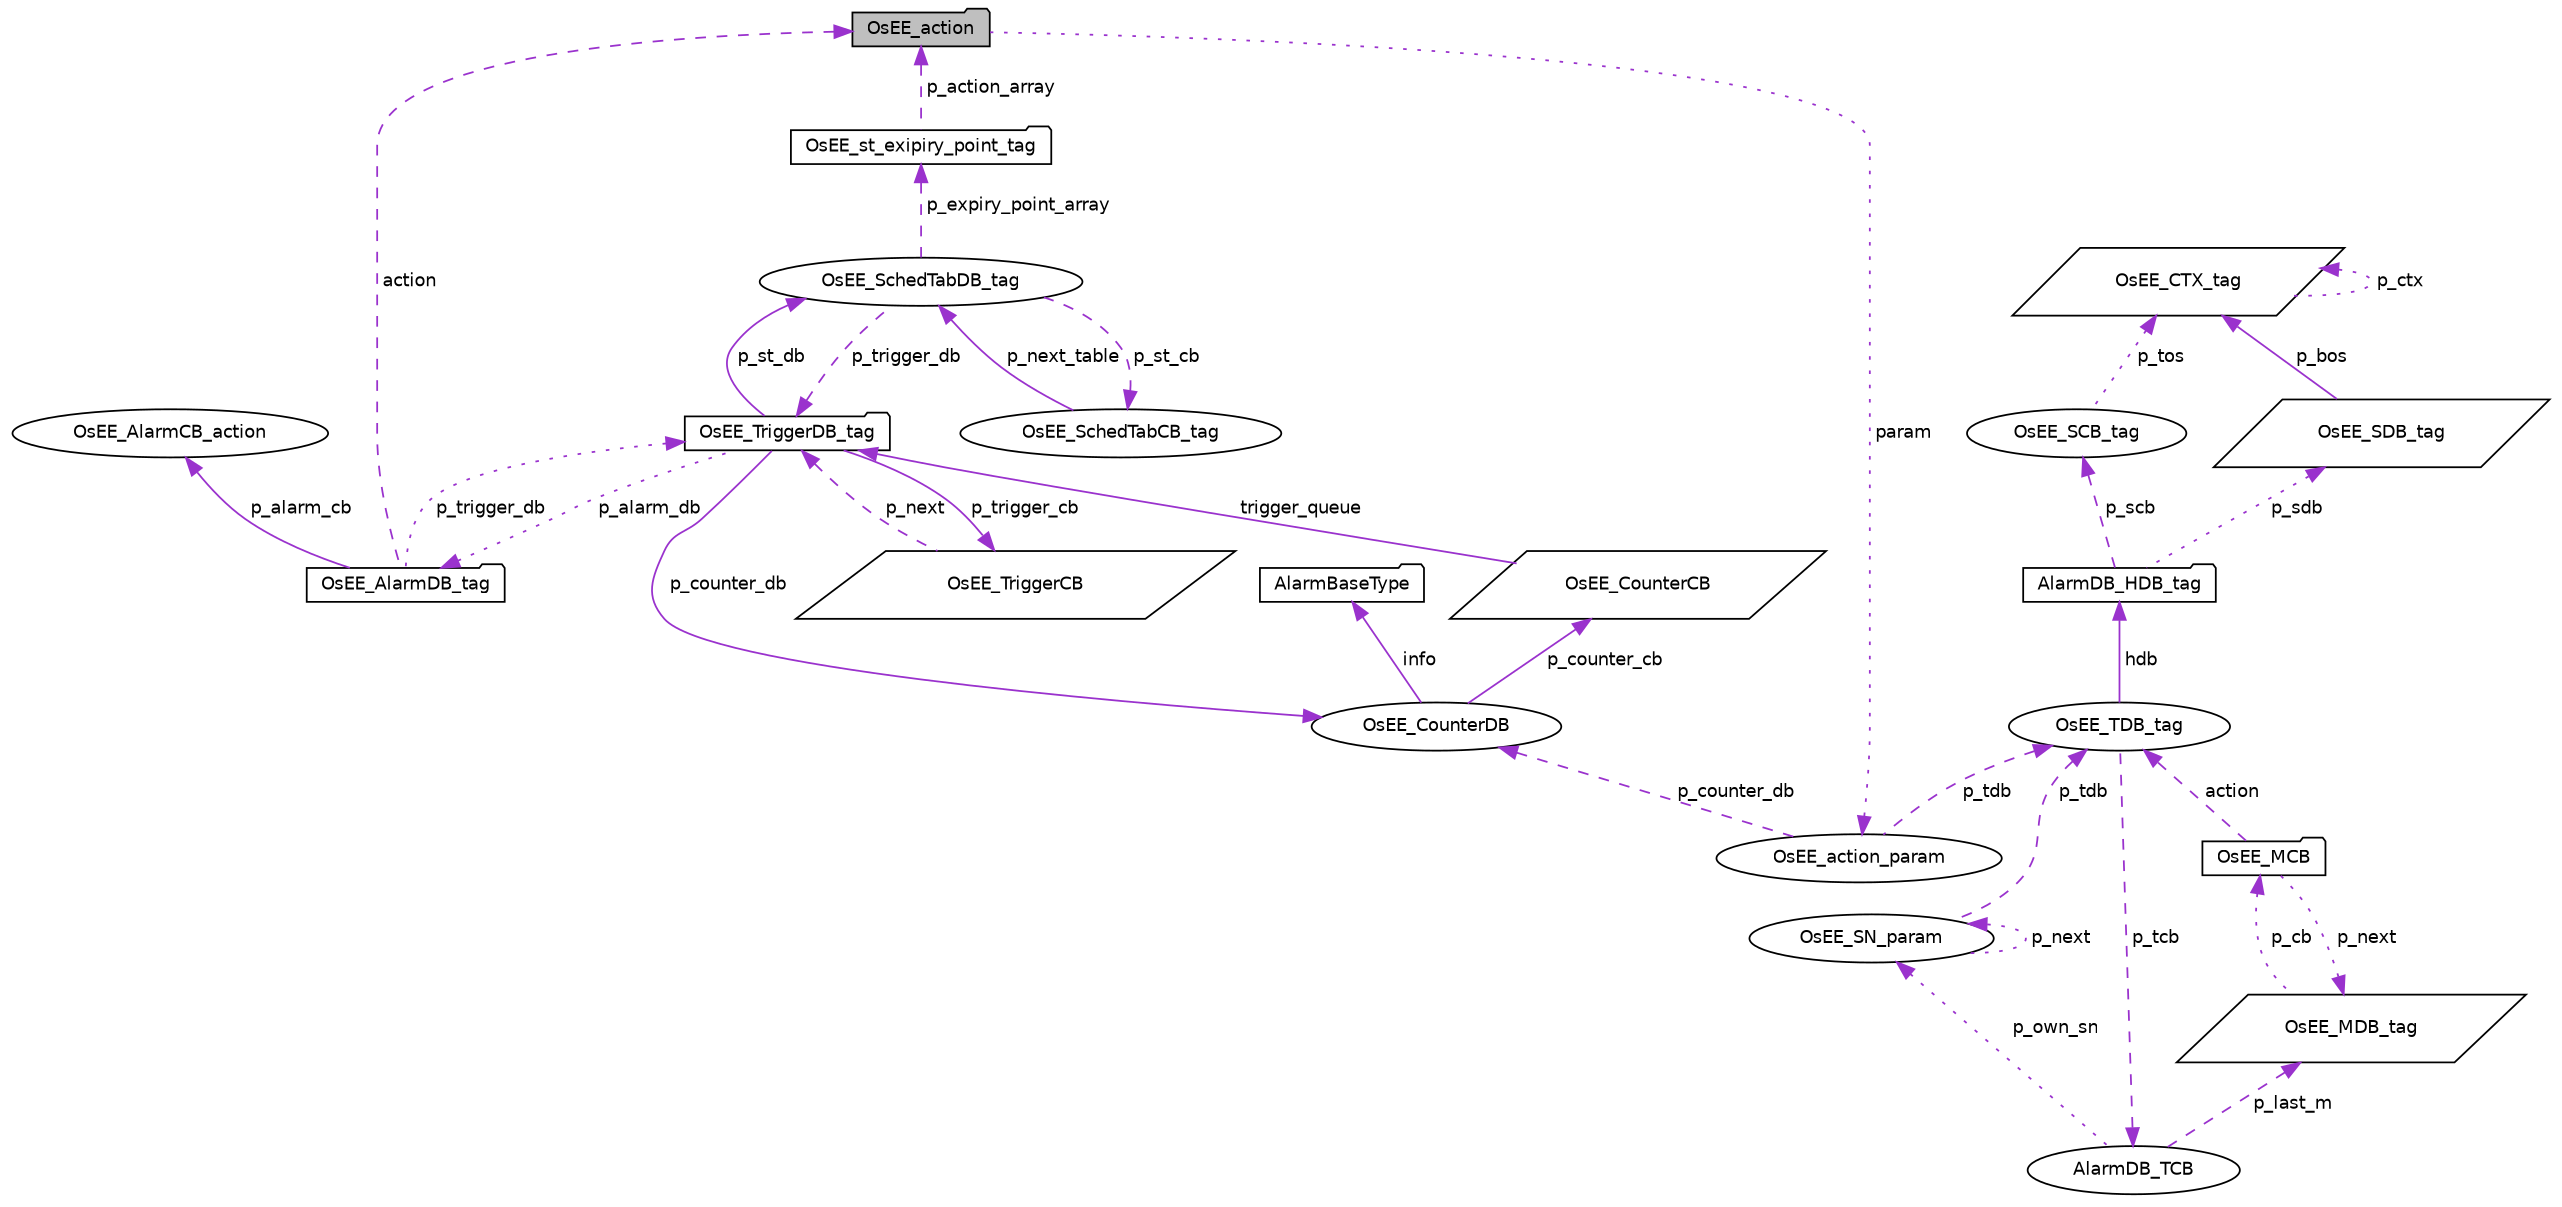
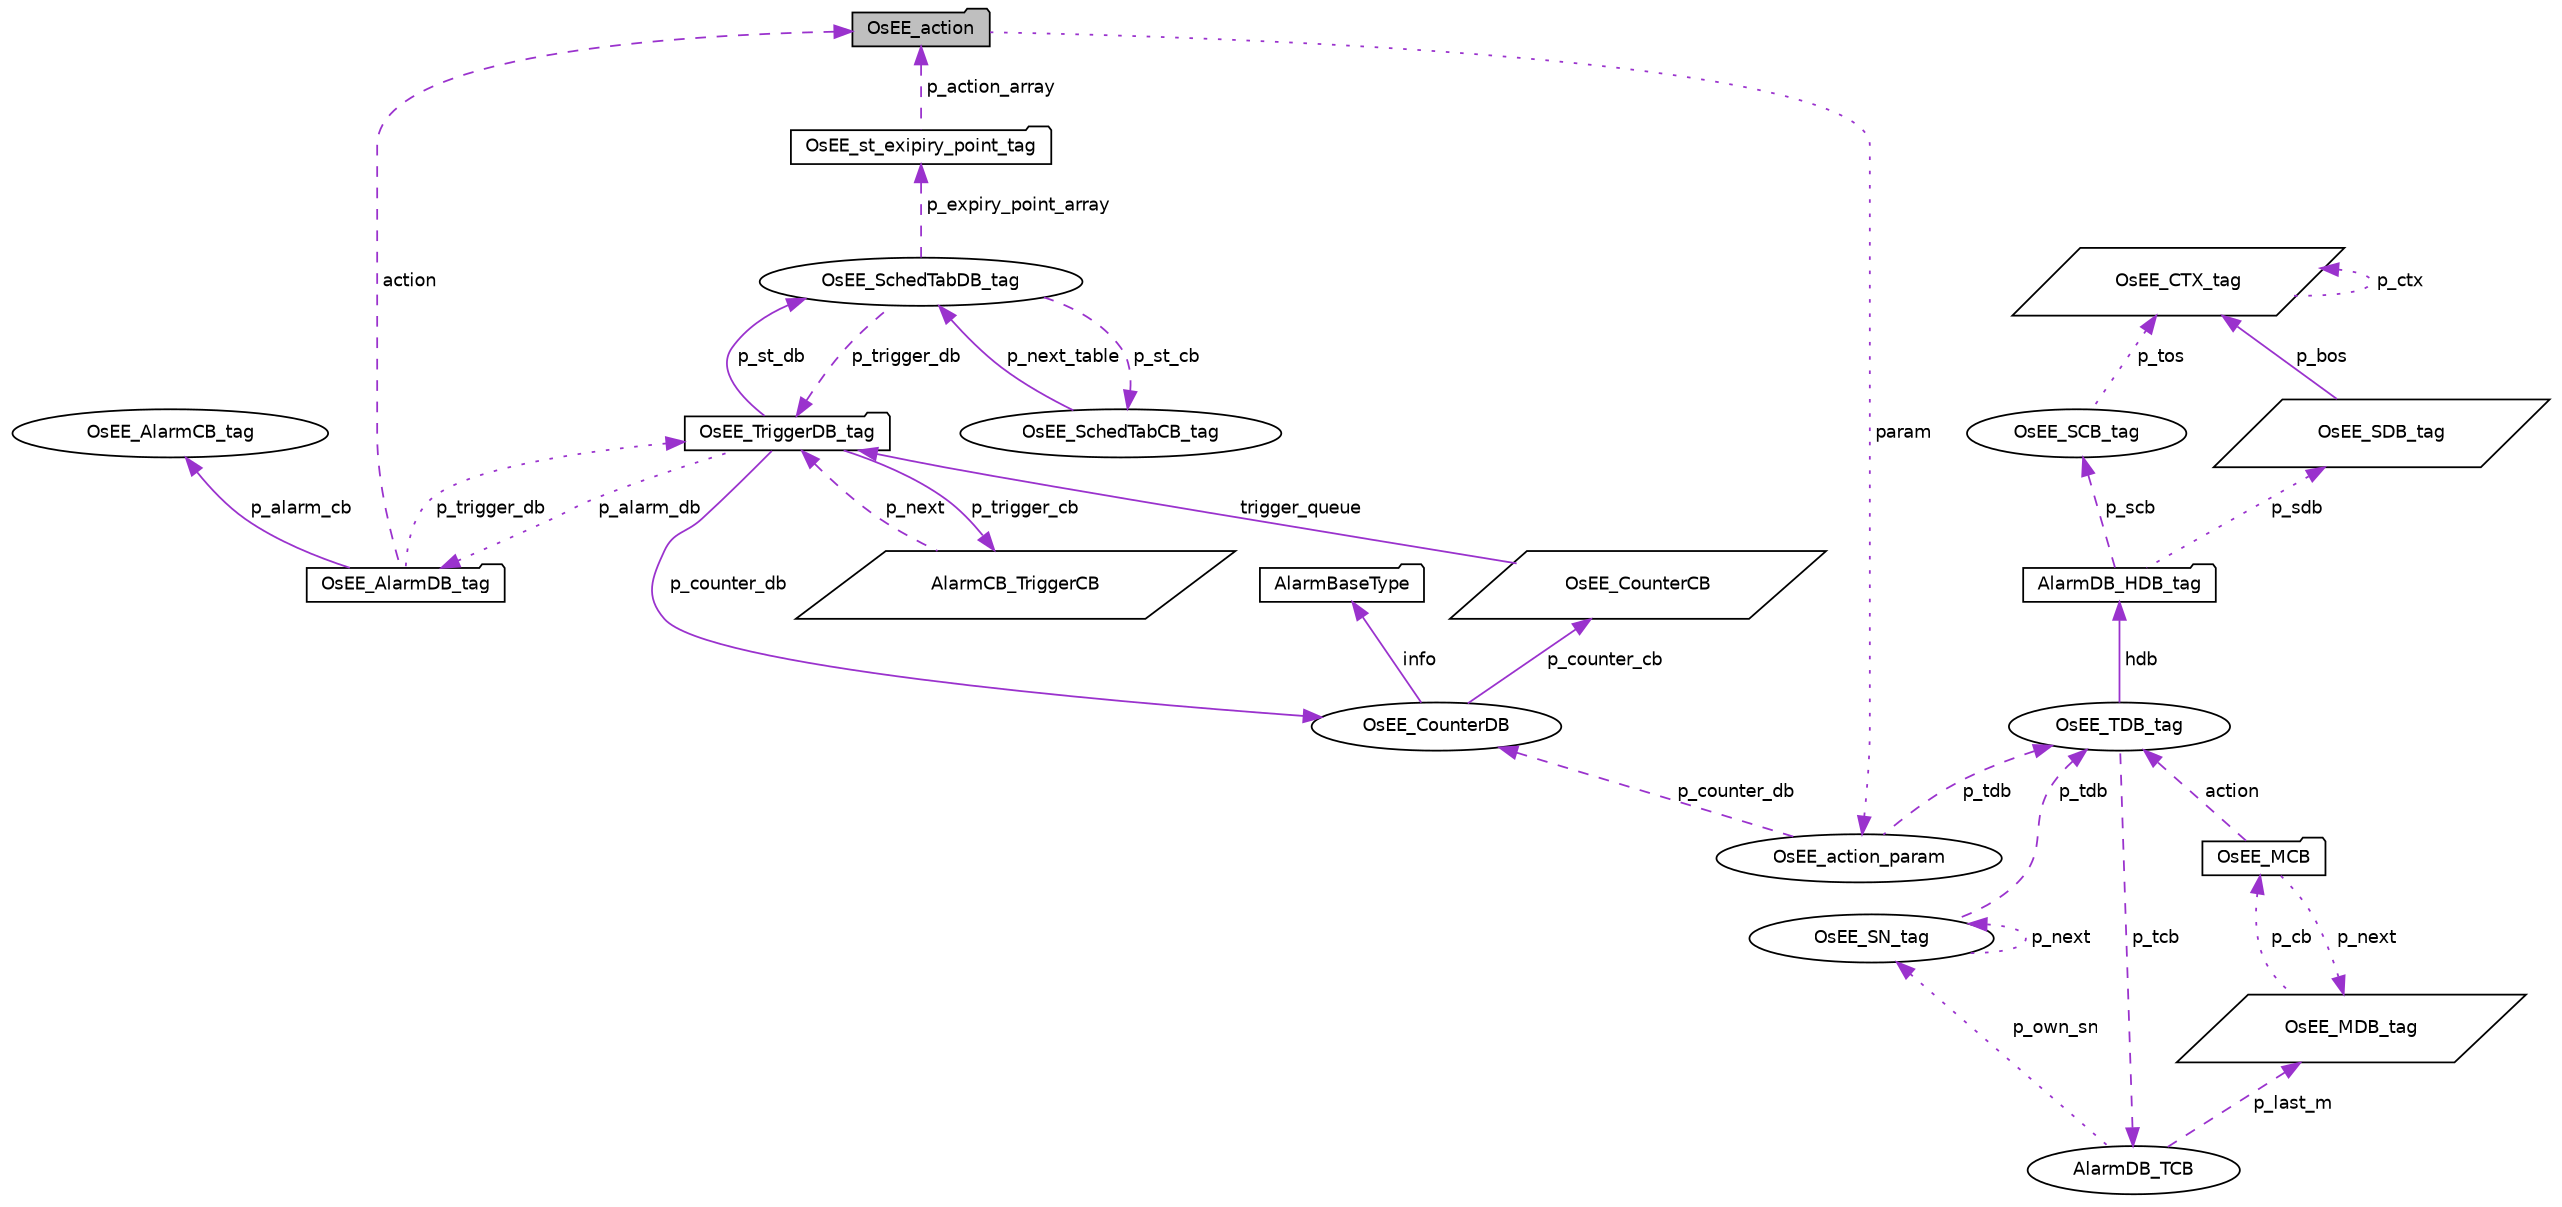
node "OsEE_AlarmCB_action": label "OsEE_AlarmCB_action" -> "OsEE_AlarmCB_tag"
node "OsEE_TriggerCB": label "OsEE_TriggerCB" -> "AlarmCB_TriggerCB"
node "OsEE_SN_param": label "OsEE_SN_param" -> "OsEE_SN_tag"
